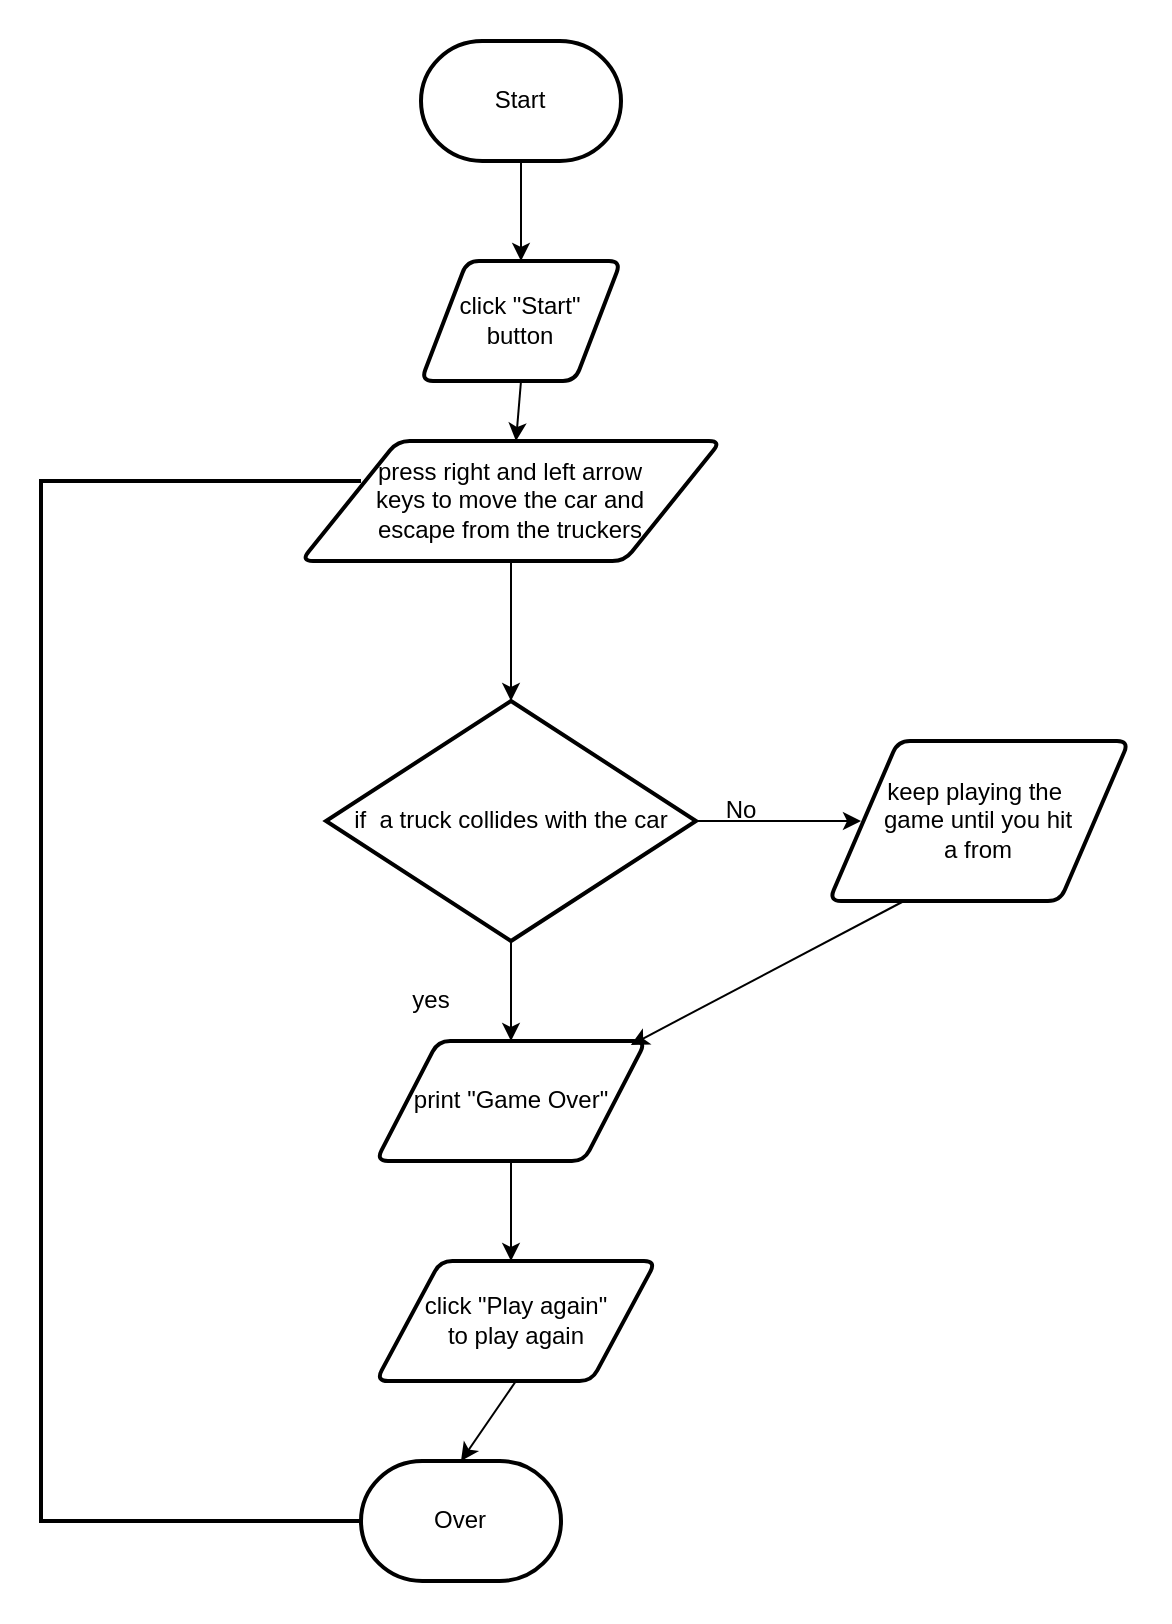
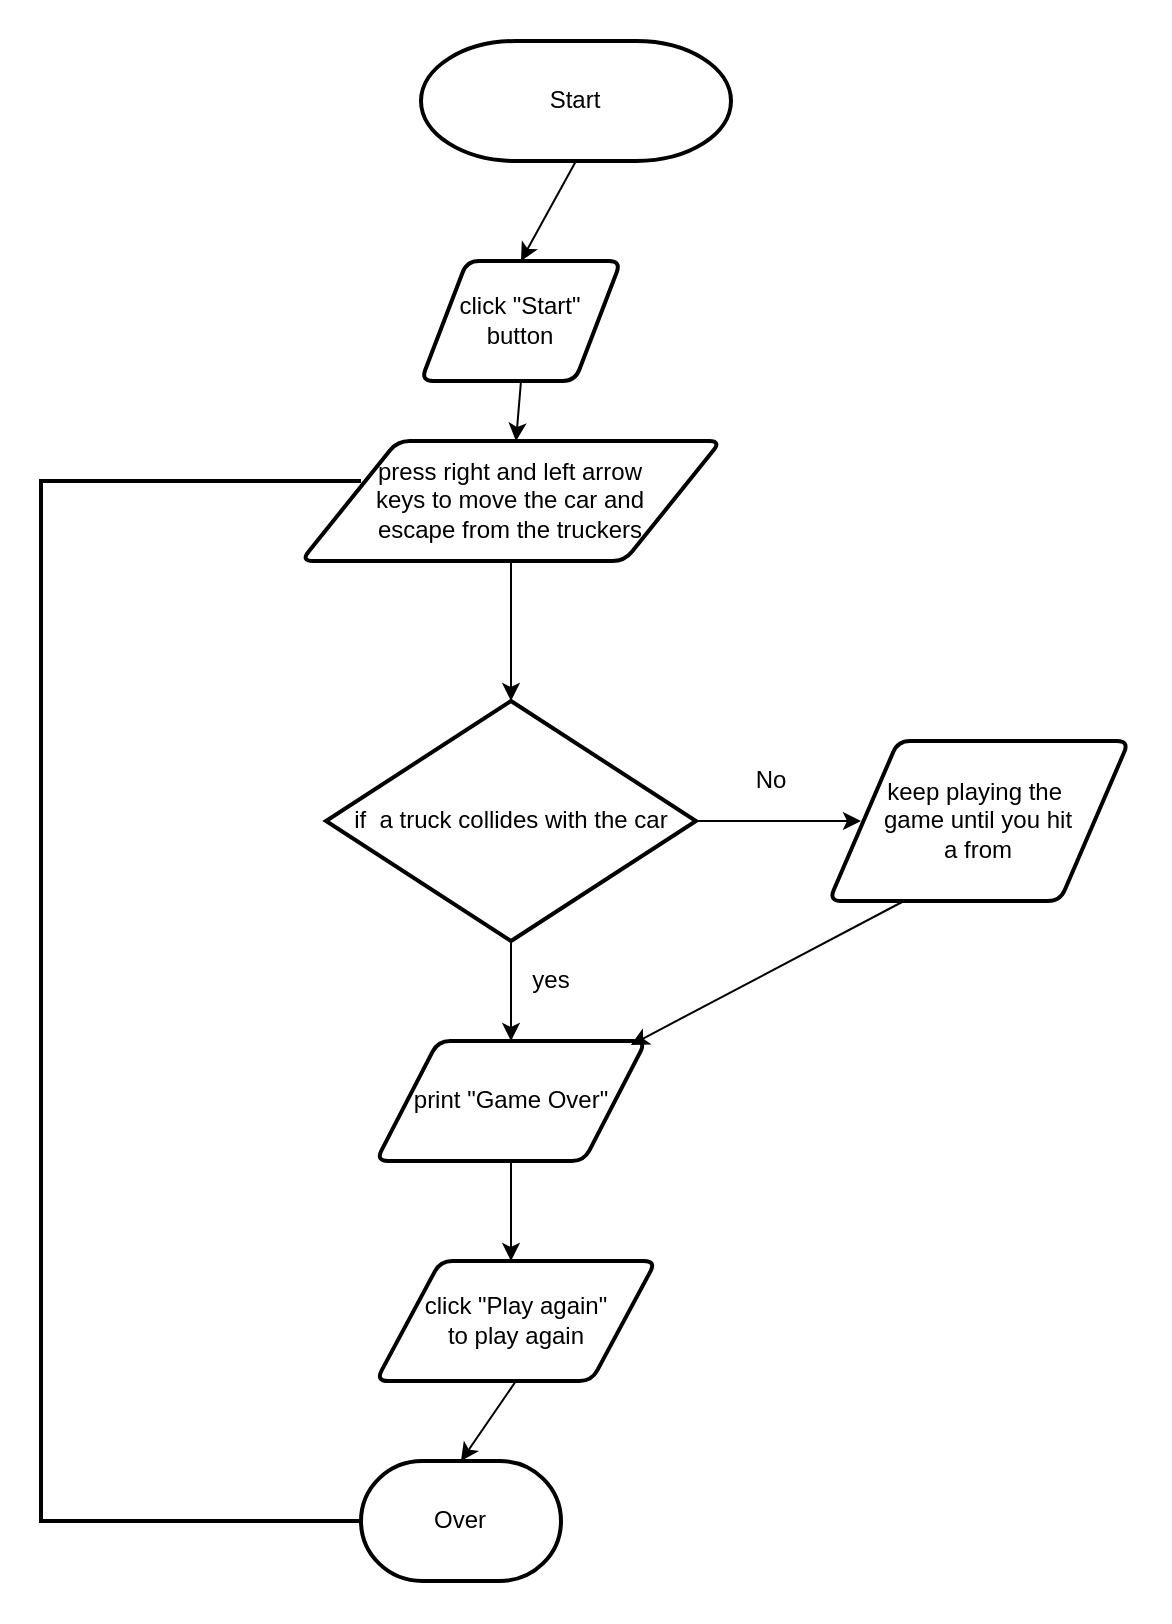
node "Start": size 200x120 -> 310x120
node "No": moved (741, 811) -> (771, 781)
node "yes": moved (431, 1001) -> (551, 981)
